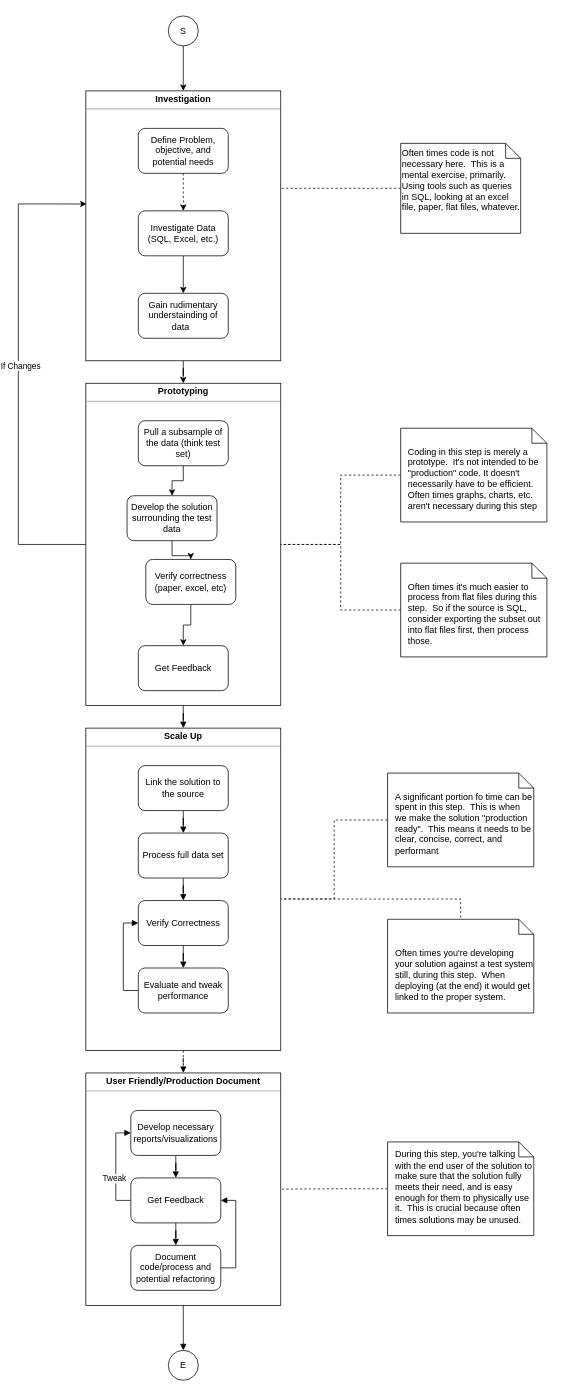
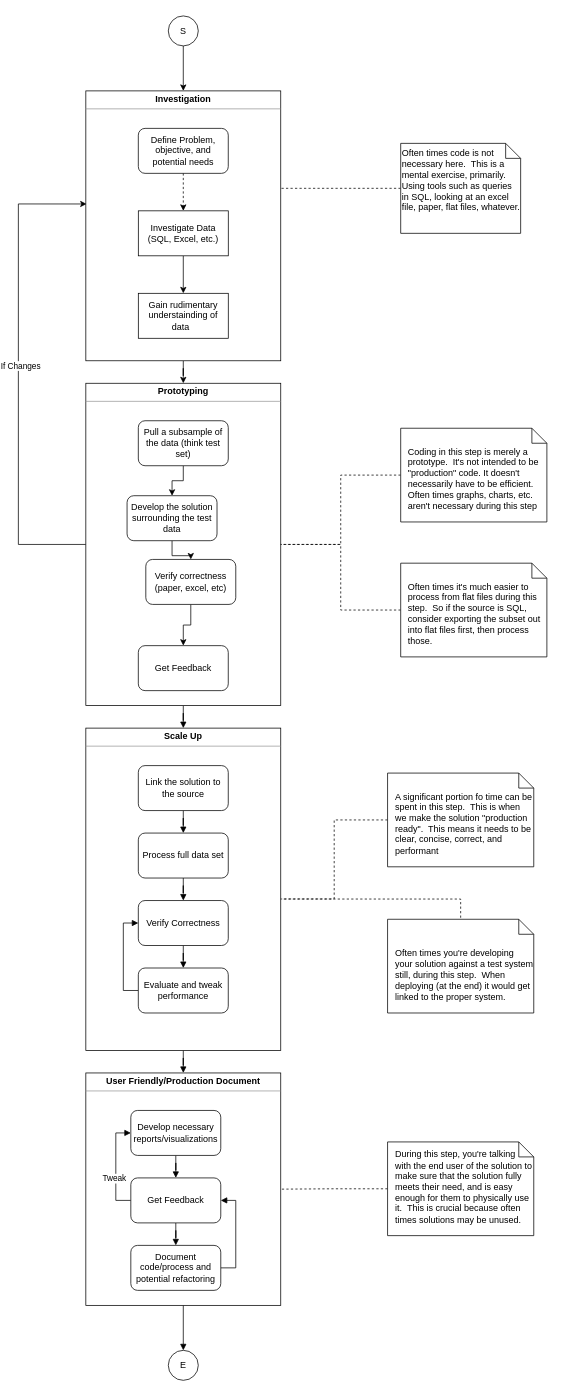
node "Investigate Data (SQL, Excel, etc.)": shape rounded rectangle -> rectangle
node "Gain rudimentary understainding of data": shape rounded rectangle -> rectangle
edge "Scale Up" -> "User Friendly/Production Document": style dashed -> solid
